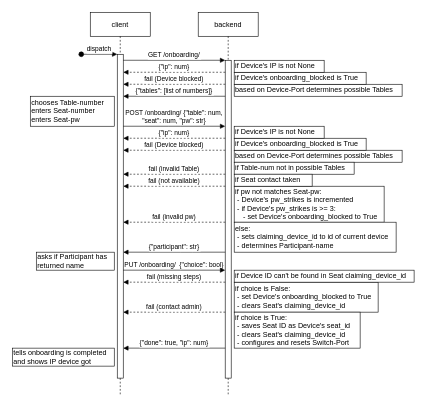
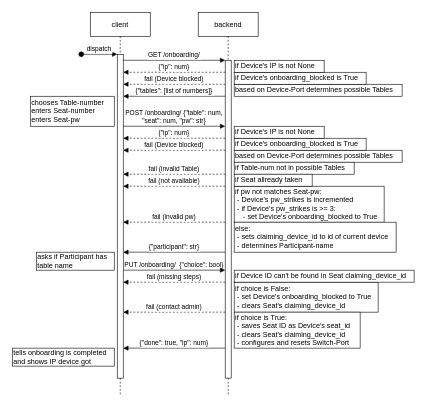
node "if Seat contact taken": label "if Seat contact taken" -> "if Seat allready taken"
node "asks if Participant has returned name": label "asks if Participant has returned name" -> "asks if Participant has table name"
